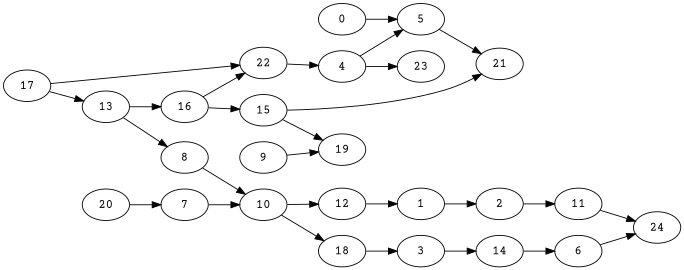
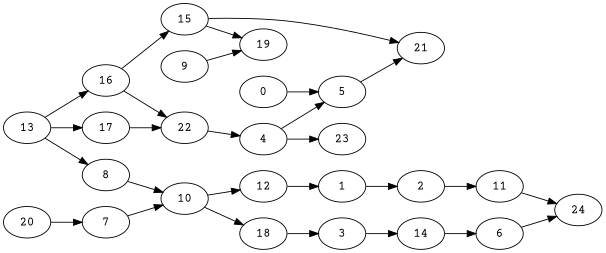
edge "17" -> "13": reversed
